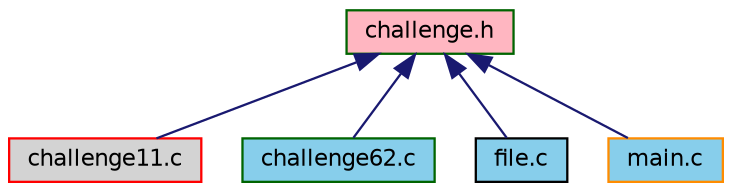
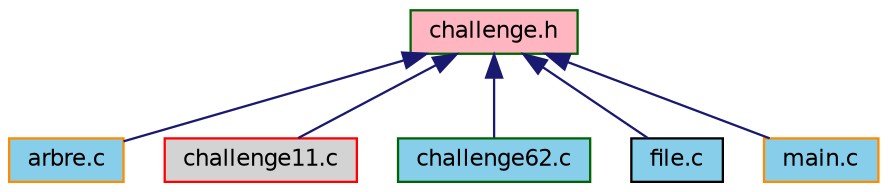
node "arbre.c": added
